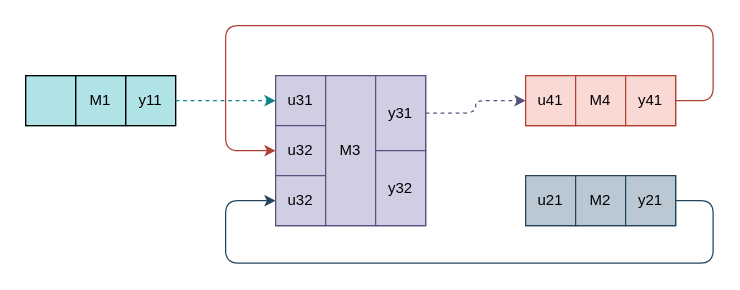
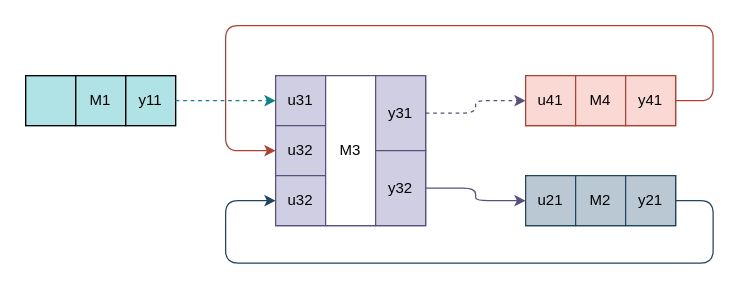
node "M3": fillcolor #d0cee2 -> #ffffff
edge "y32" -> "u21": added
